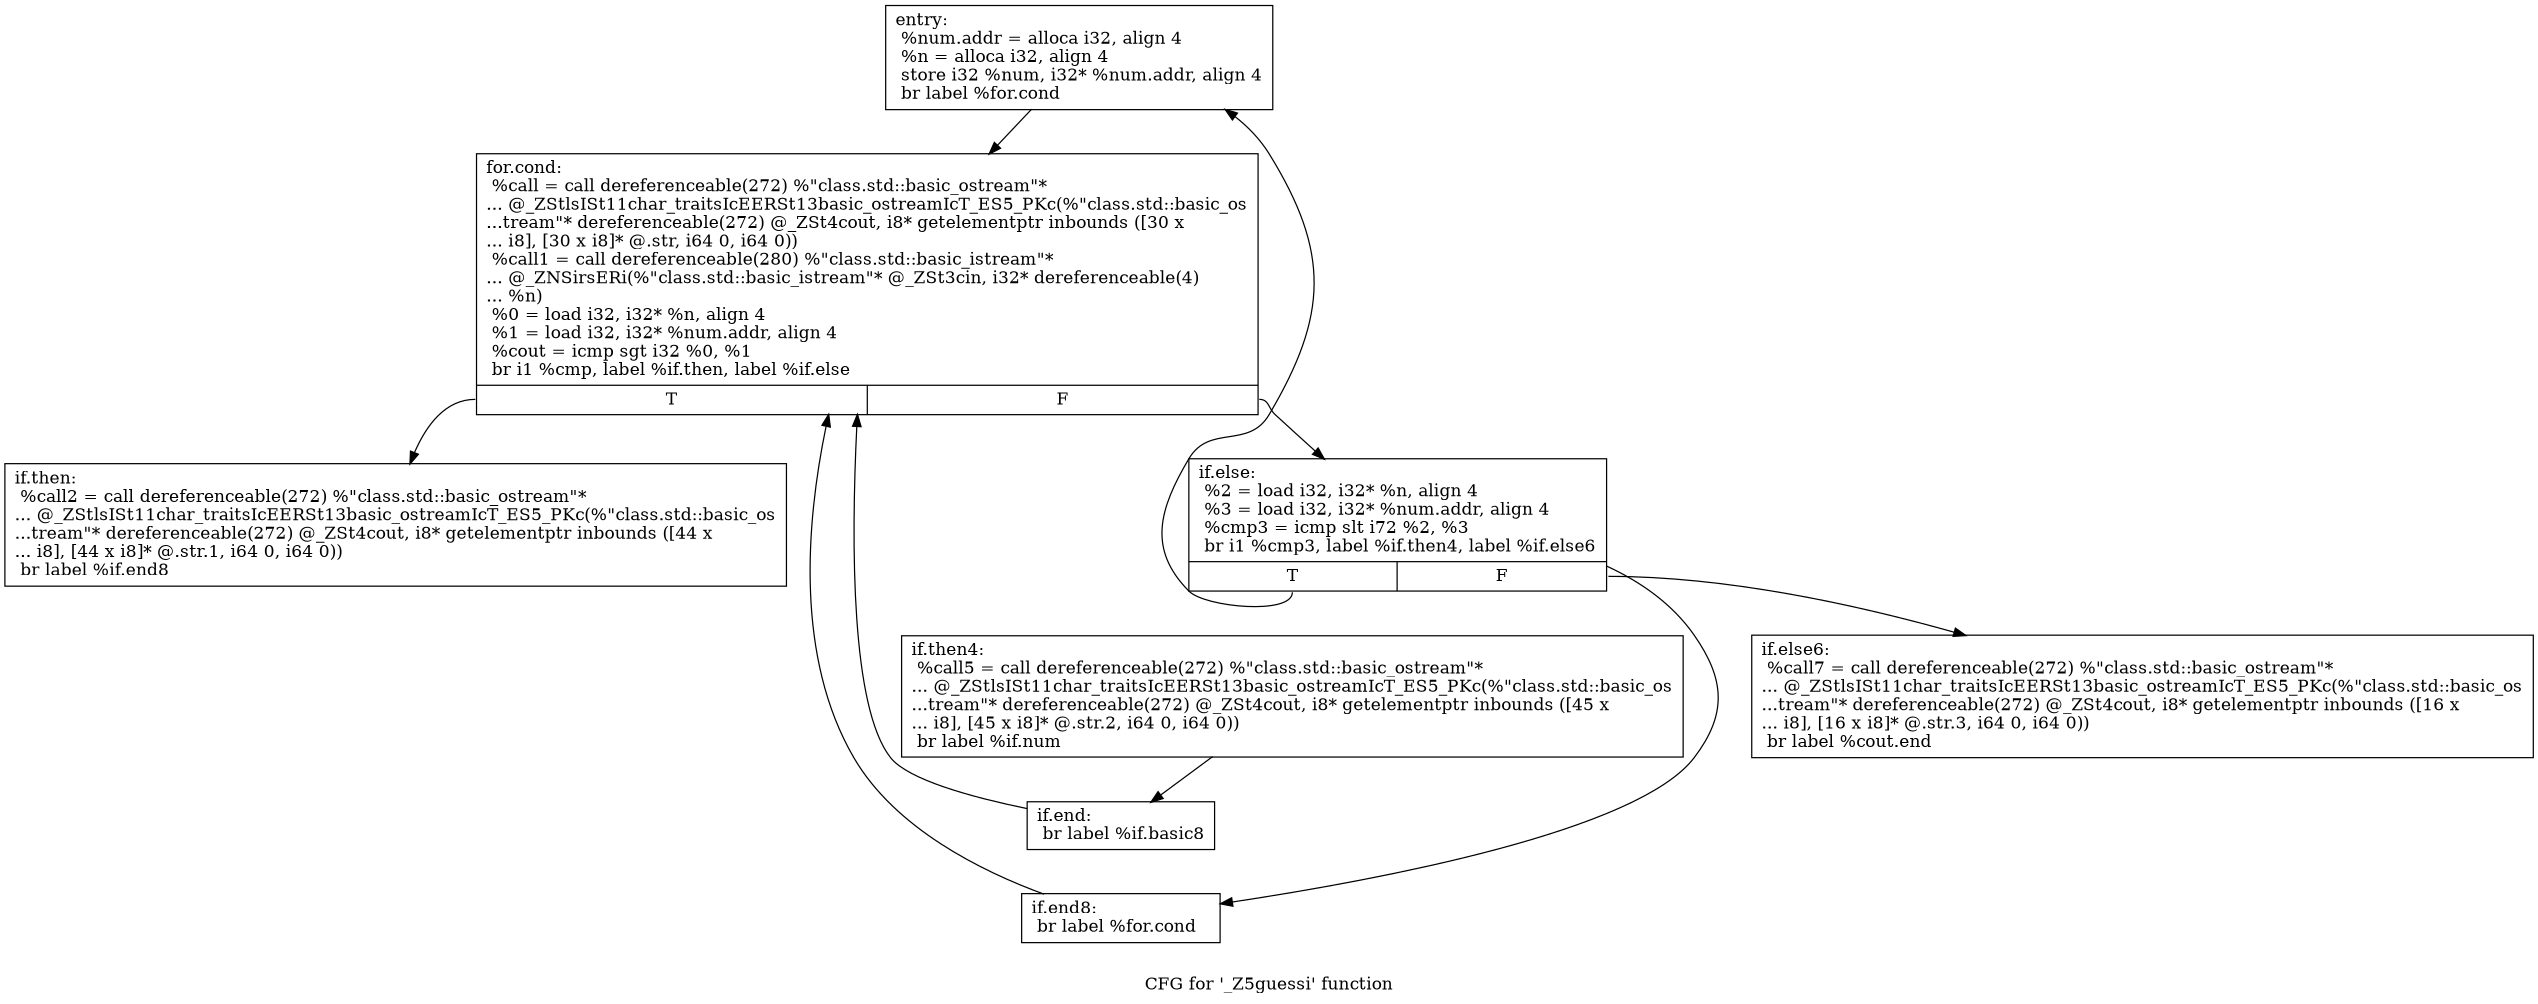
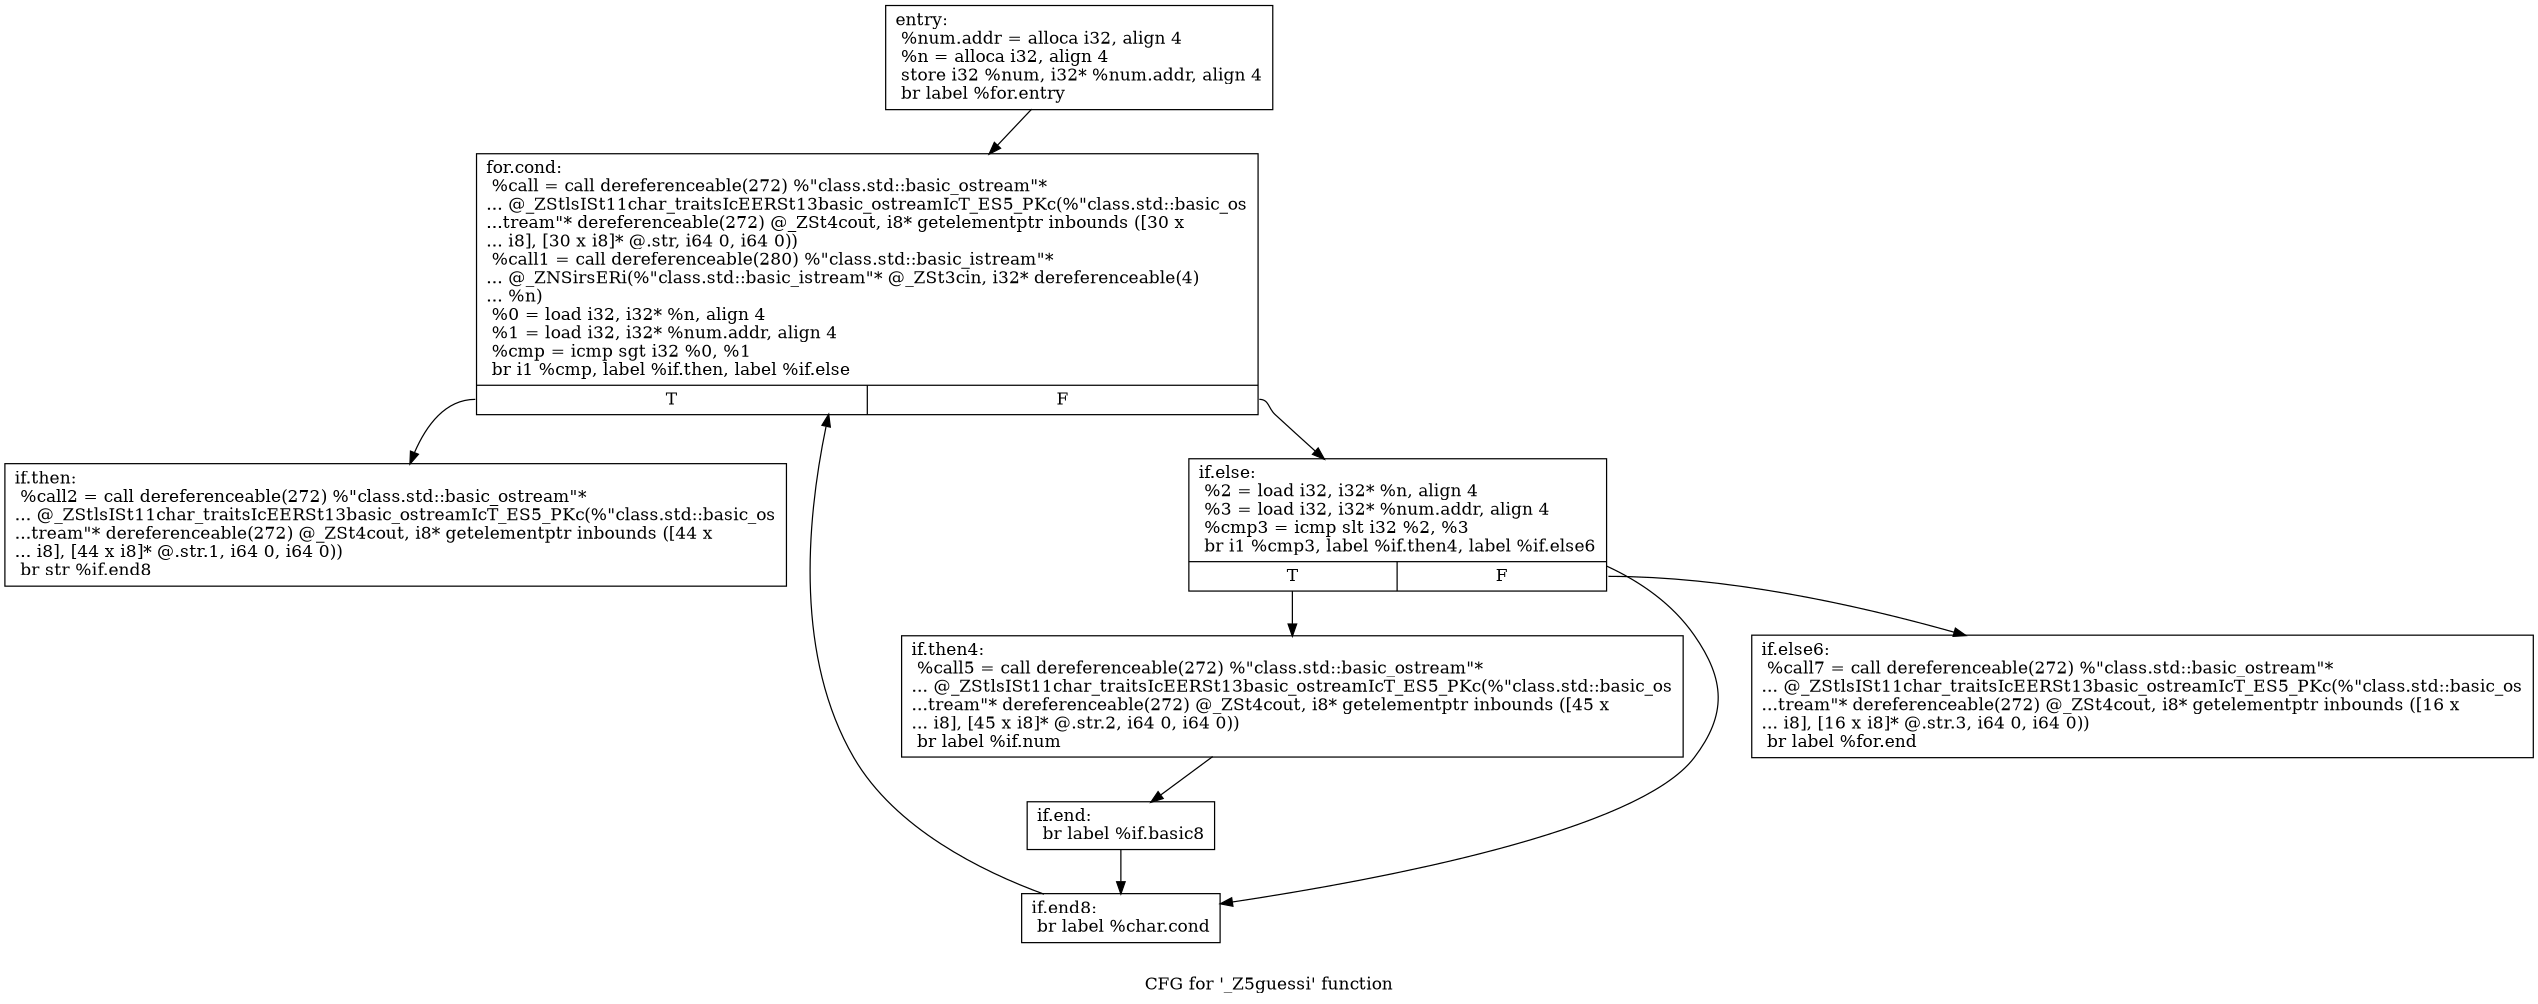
node "entry:": text "br label %for.cond" -> "br label %for.entry"
node "for.cond:": text "%cout = icmp sgt i32 %0, %1" -> "%cmp = icmp sgt i32 %0, %1"
edge "if.else:" -> "entry:": now "if.else:" -> "if.then4:"
node "if.else:": text "%cmp3 = icmp slt i72 %2, %3" -> "%cmp3 = icmp slt i32 %2, %3"
node "if.then:": text "br label %if.end8" -> "br str %if.end8"
edge "if.end:" -> "for.cond:": now "if.end:" -> "if.end8:"
node "if.else6:": text "br label %cout.end" -> "br label %for.end"
node "if.end8:": text "br label %for.cond" -> "br label %char.cond"
